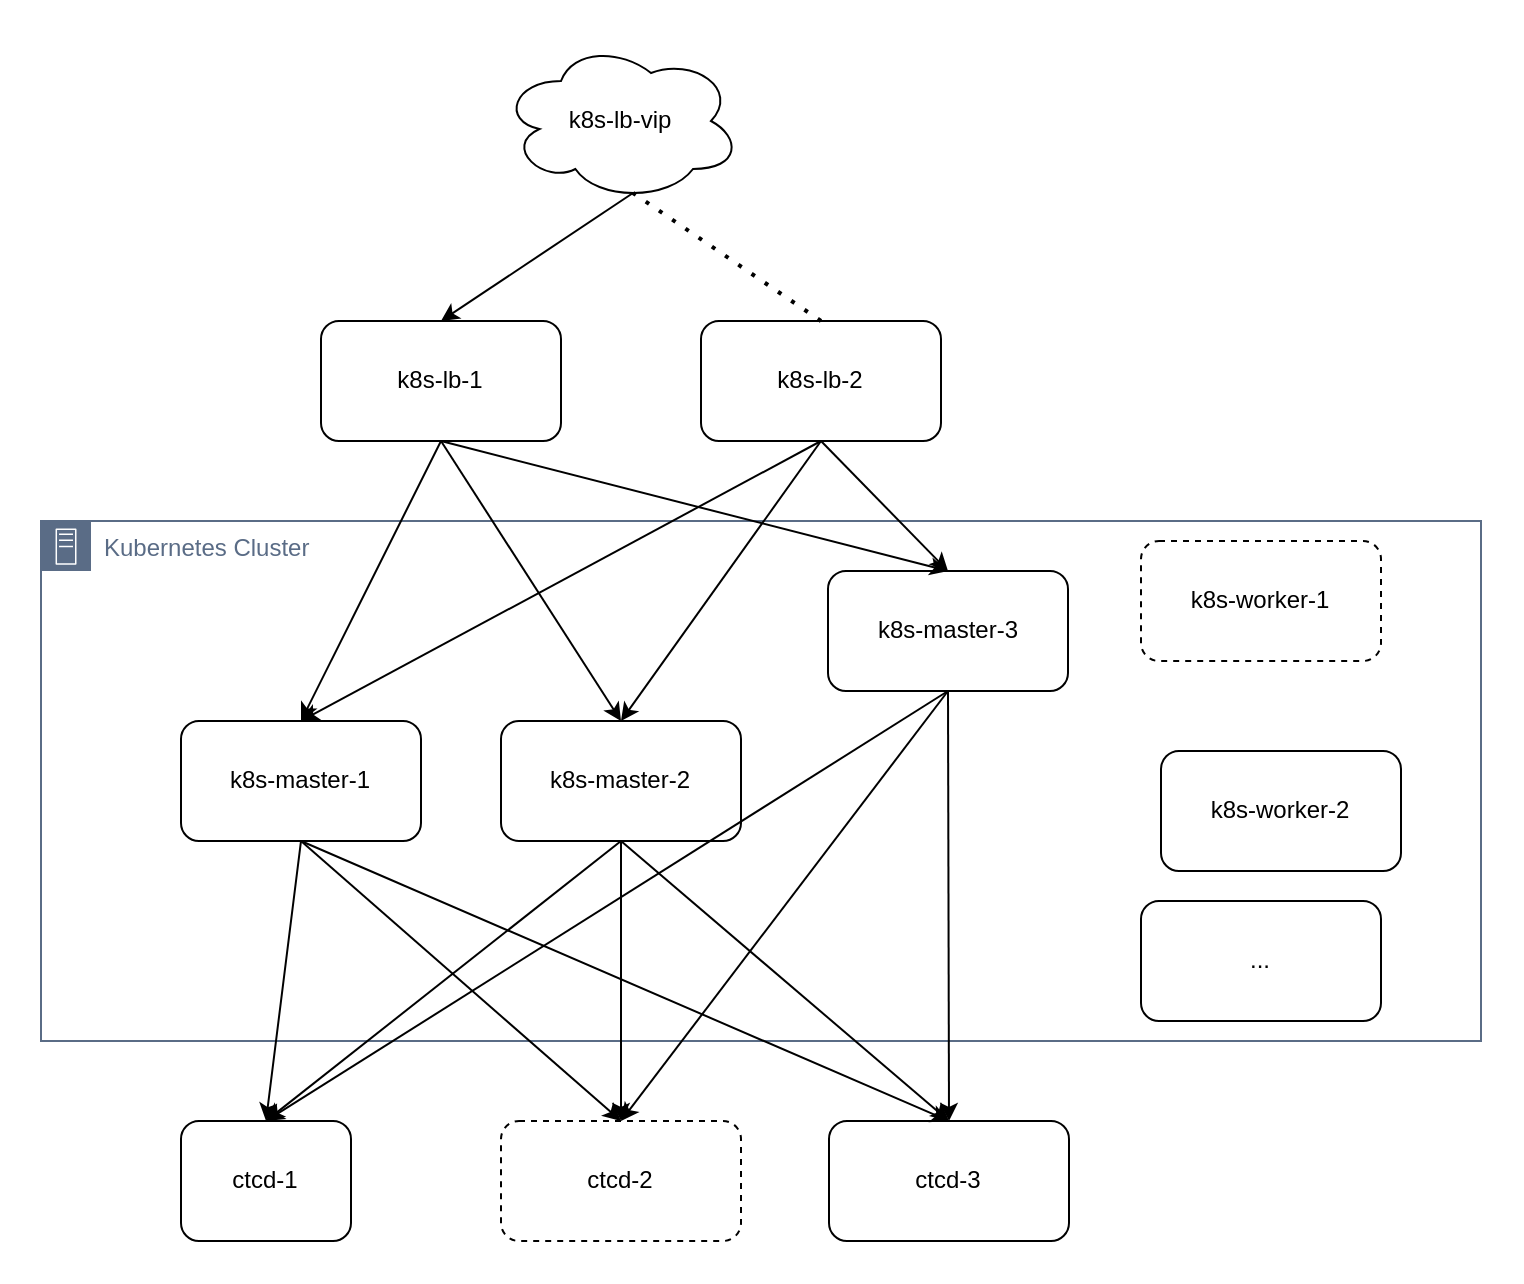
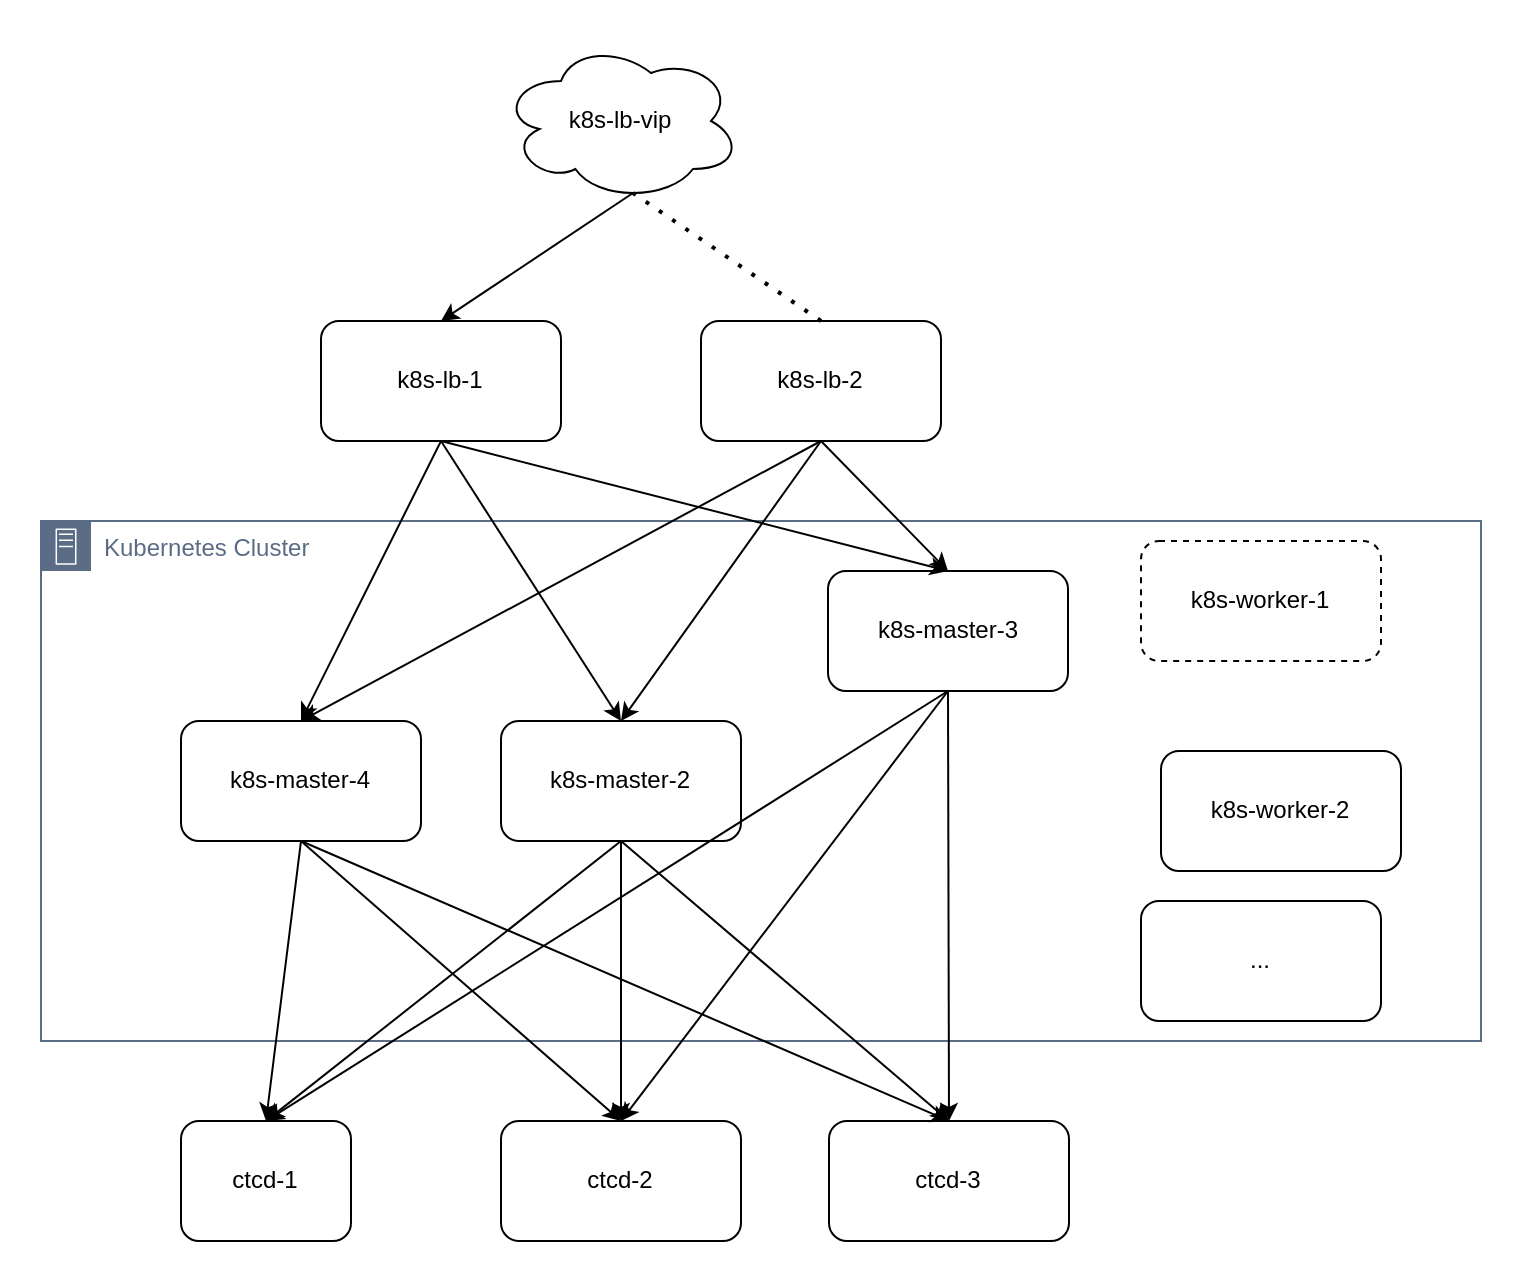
node "k8s-master-1": label "k8s-master-1" -> "k8s-master-4"
node "ctcd-2": style dashed -> solid
